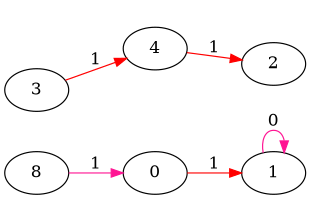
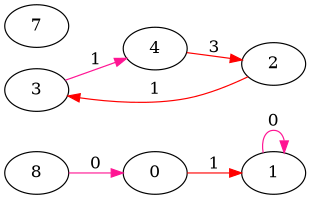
node "7": added
edge "4" -> "2": label "1" -> "3"
edge "3" -> "4": color red -> deeppink
edge "2" -> "3": added, label "1"
edge "8" -> "0": label "1" -> "0"
